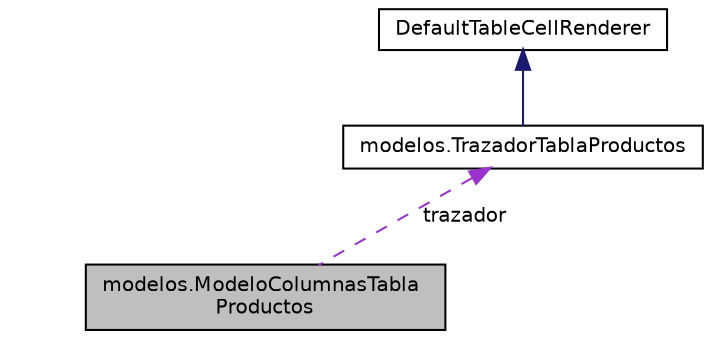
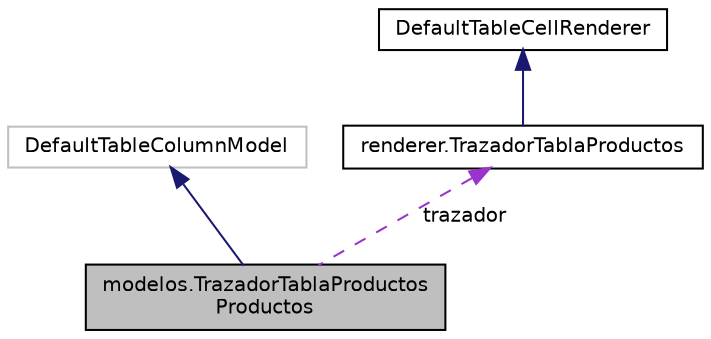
node "DefaultTableColumnModel": added
node "modelos.TrazadorTablaProductos": label "modelos.TrazadorTablaProductos" -> "renderer.TrazadorTablaProductos"
node "modelos.ModeloColumnasTabla Productos": label "modelos.ModeloColumnasTabla Productos" -> "modelos.TrazadorTablaProductos Productos"
